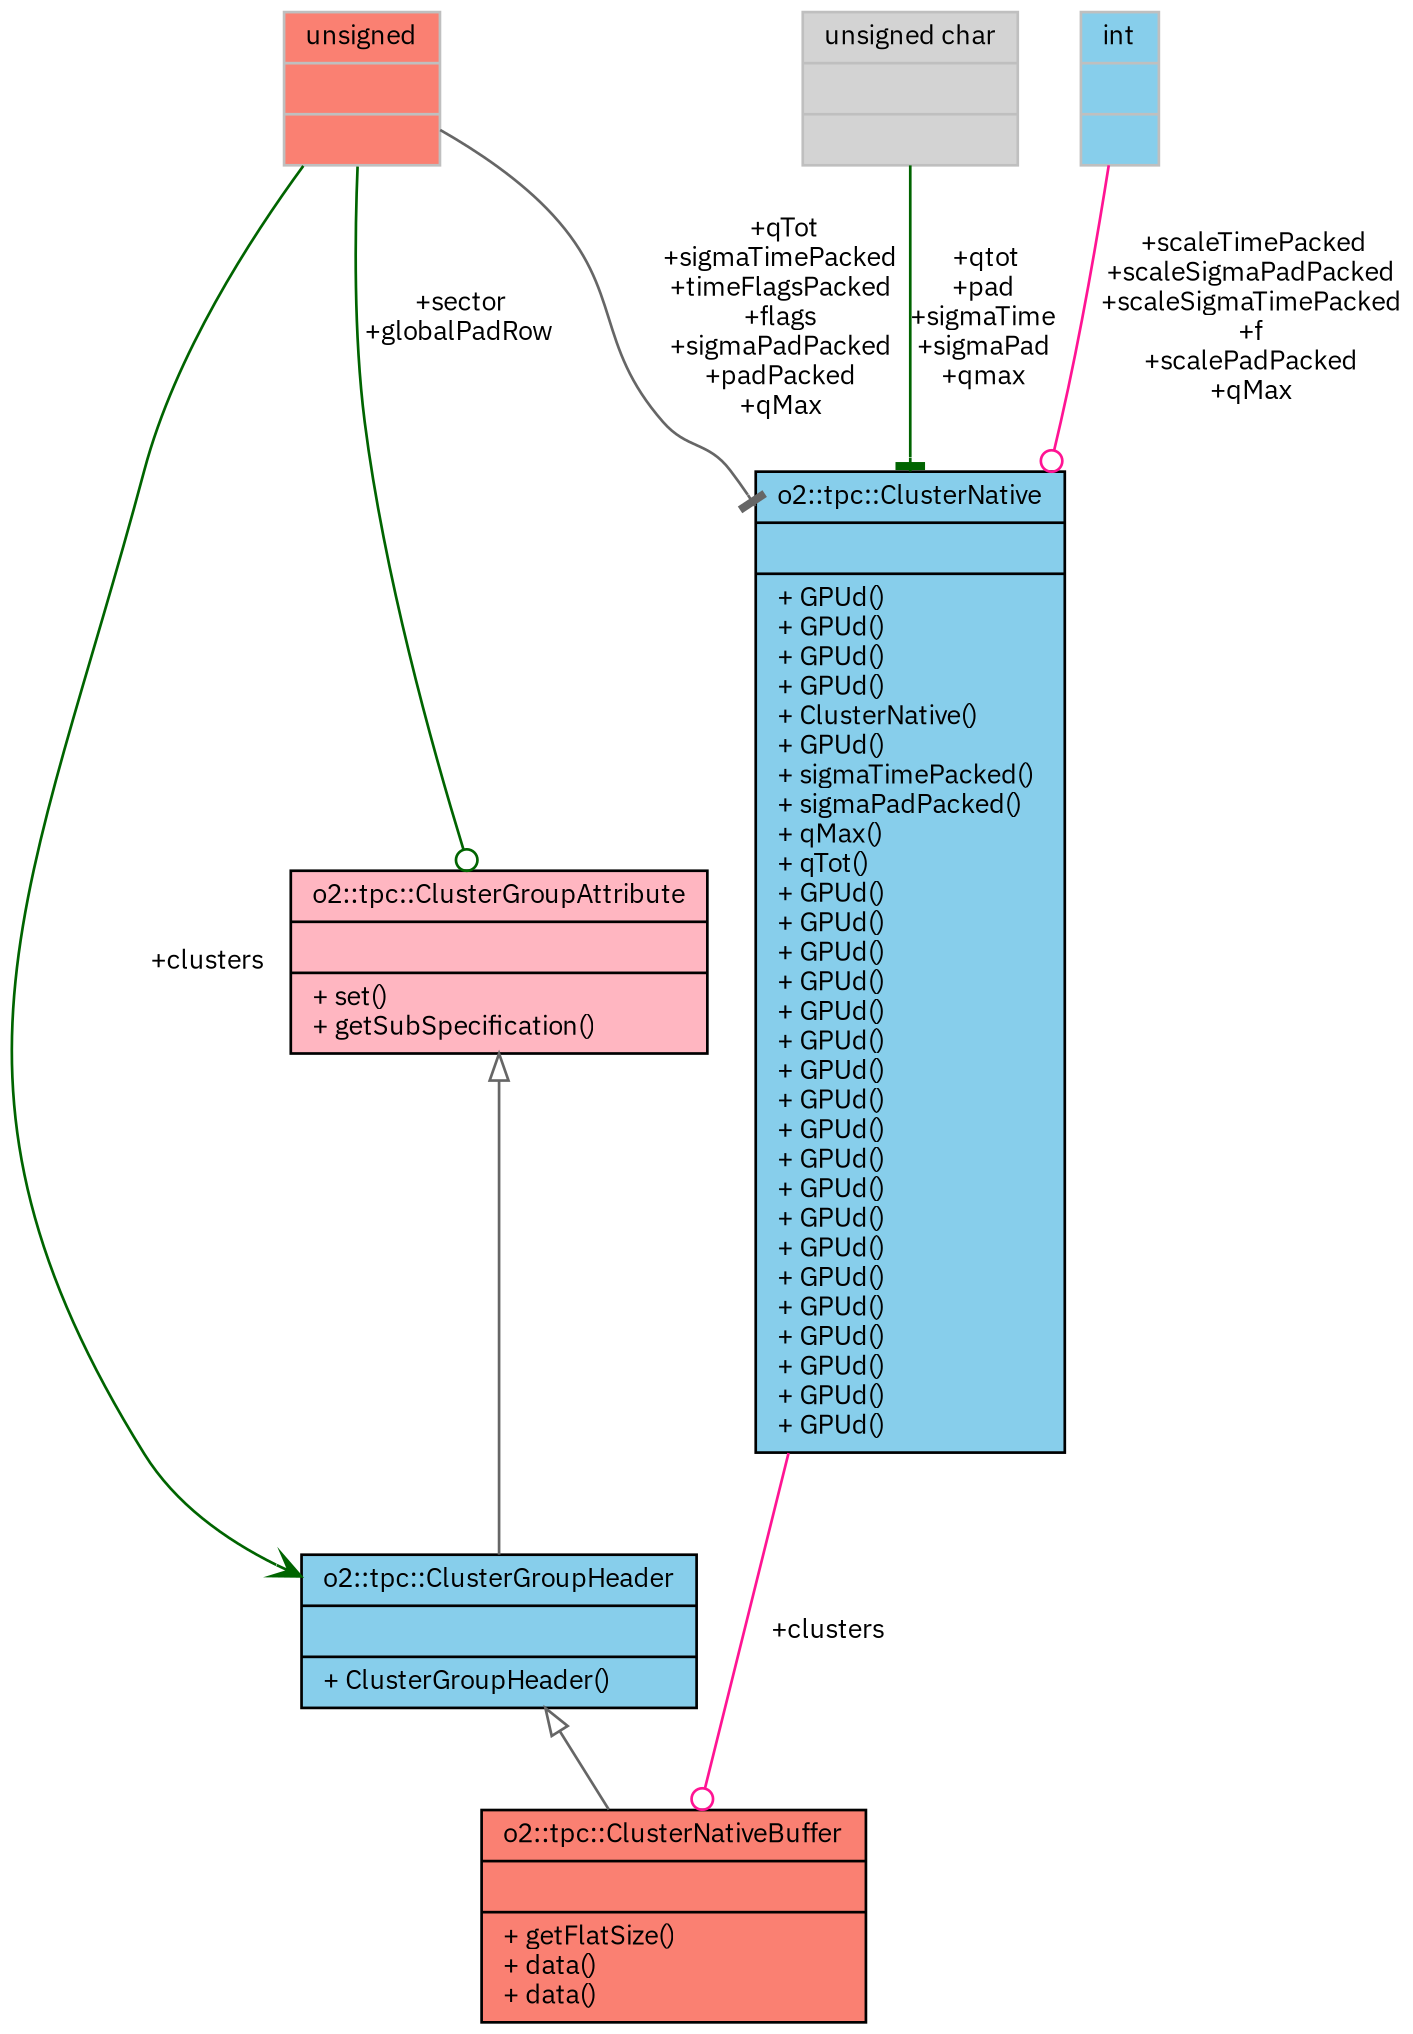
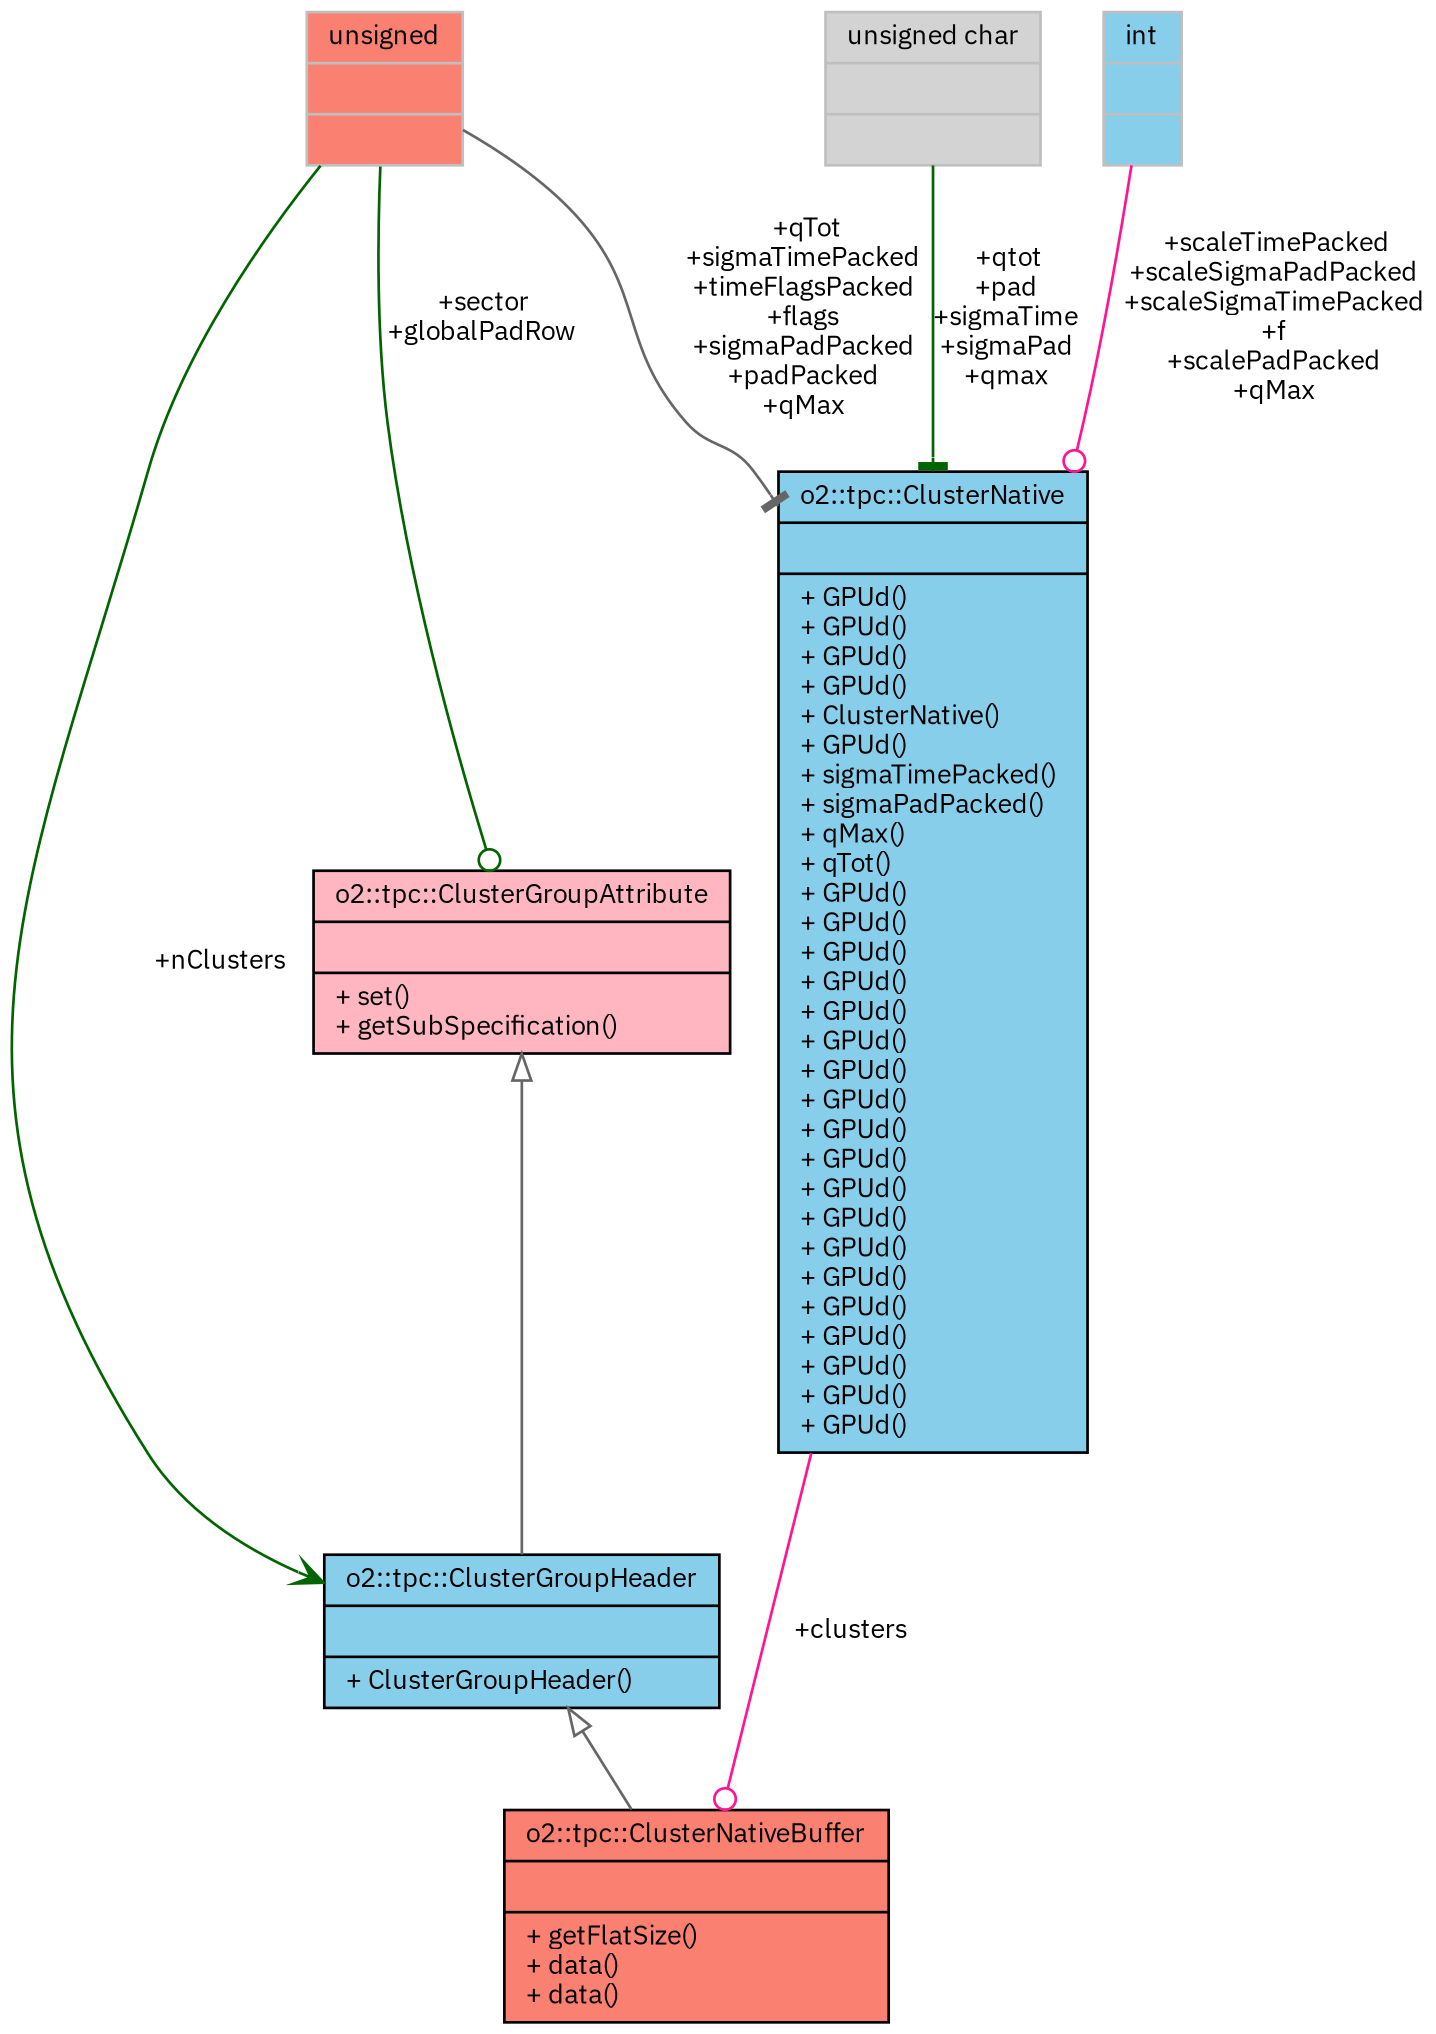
edge "unsigned" -> "o2::tpc::ClusterGroupHeader": label " +clusters" -> " +nClusters"
